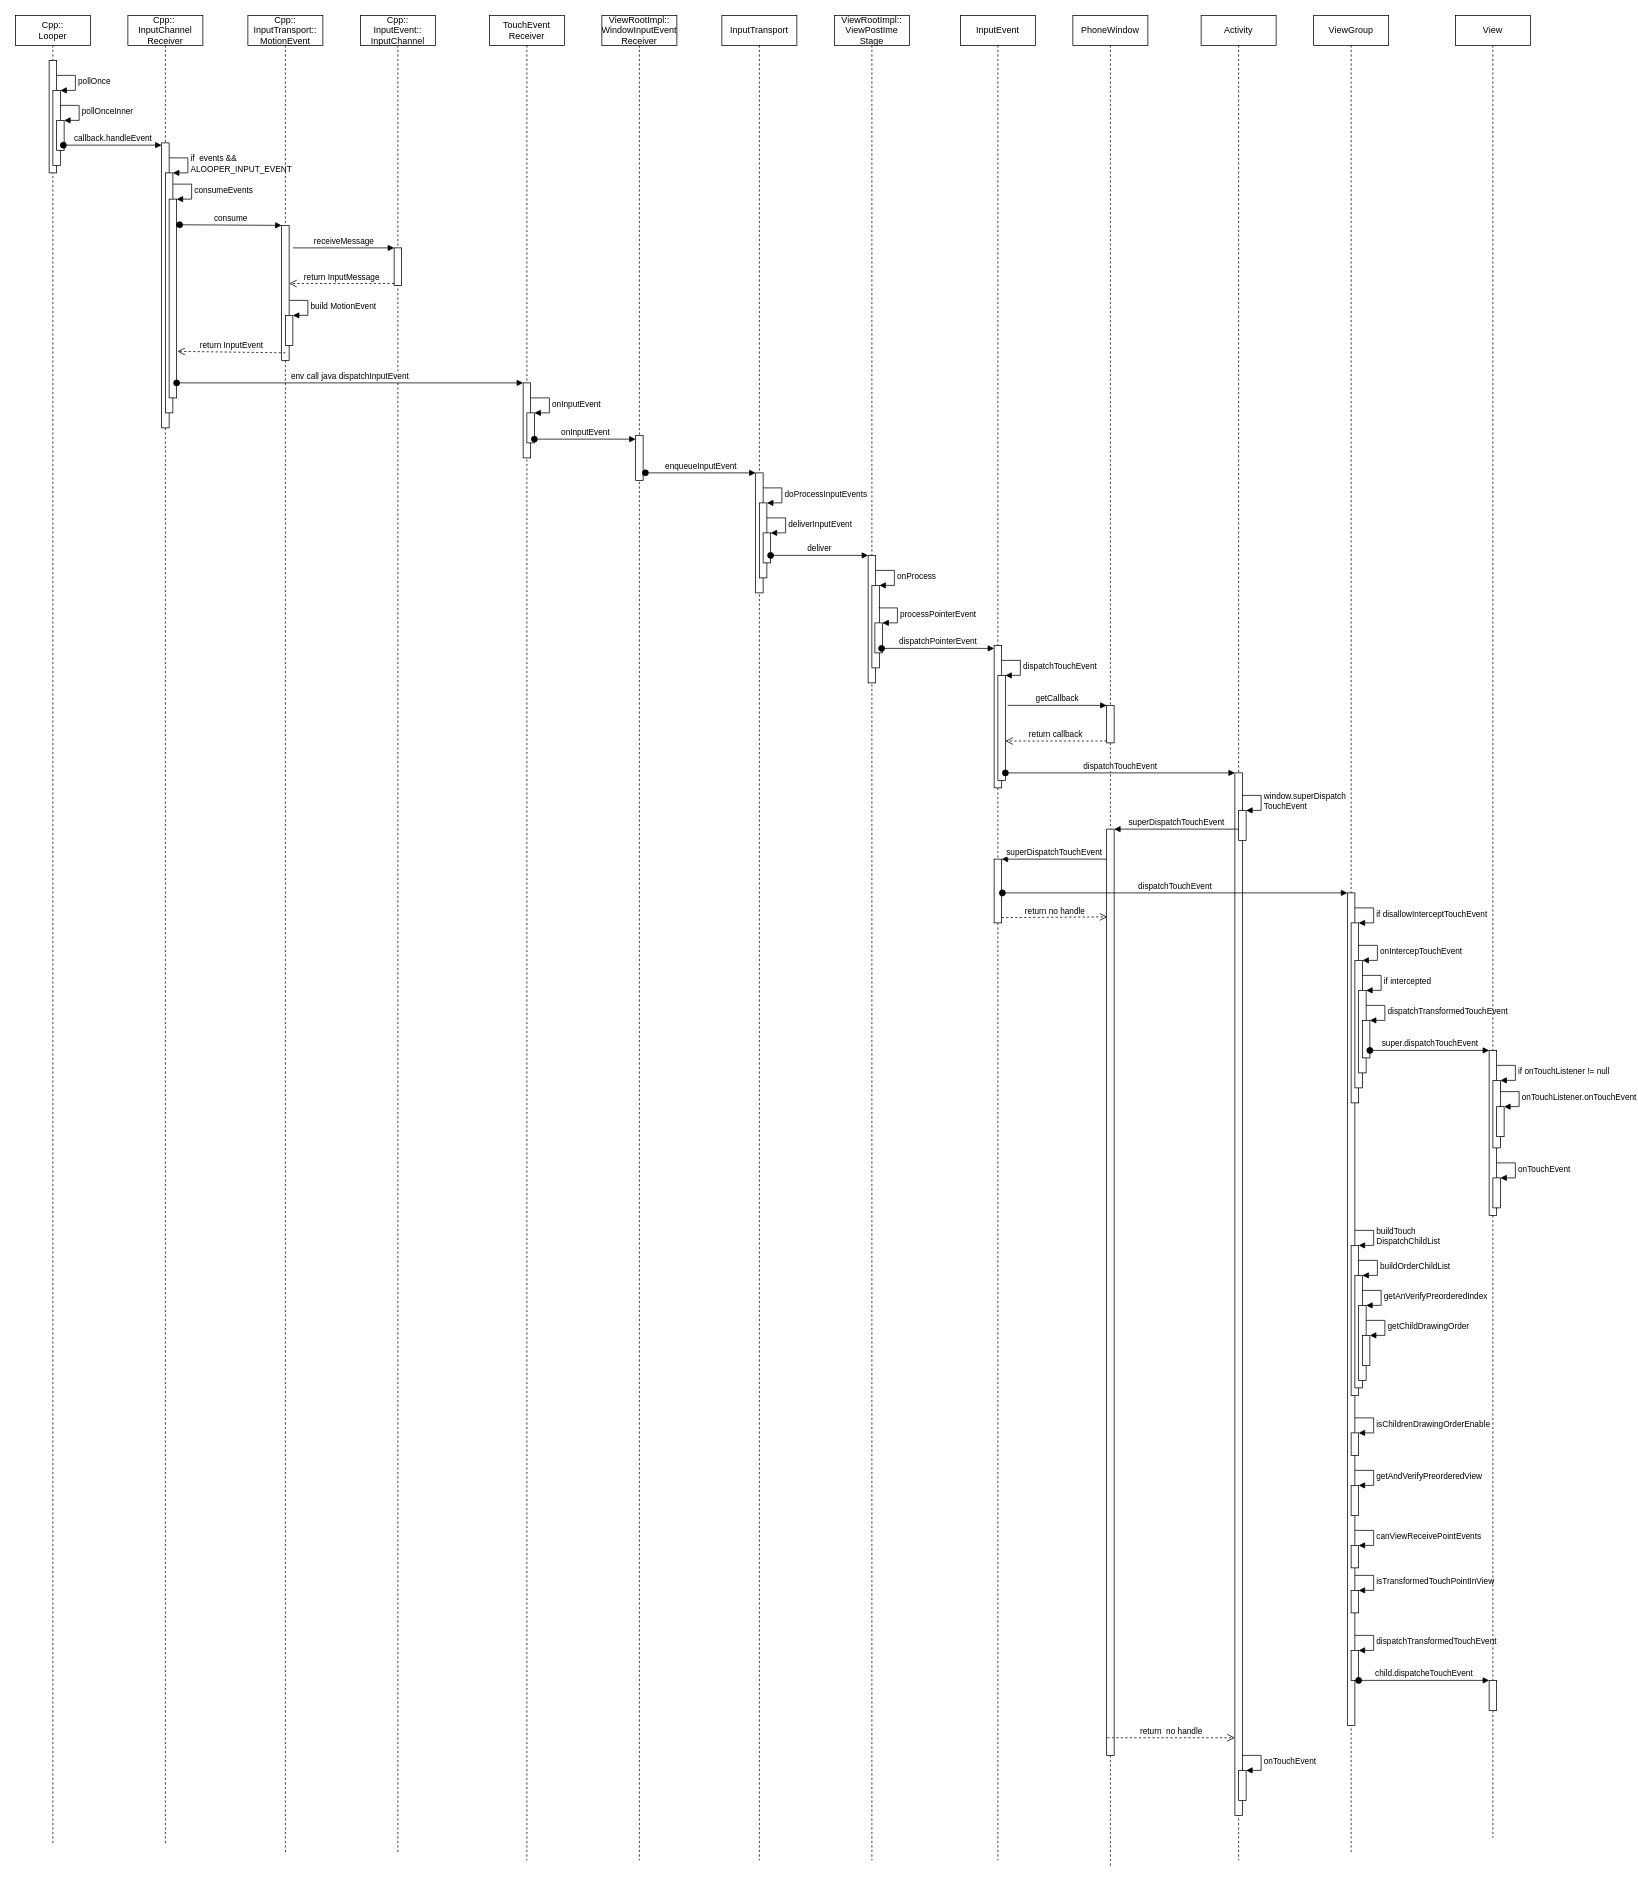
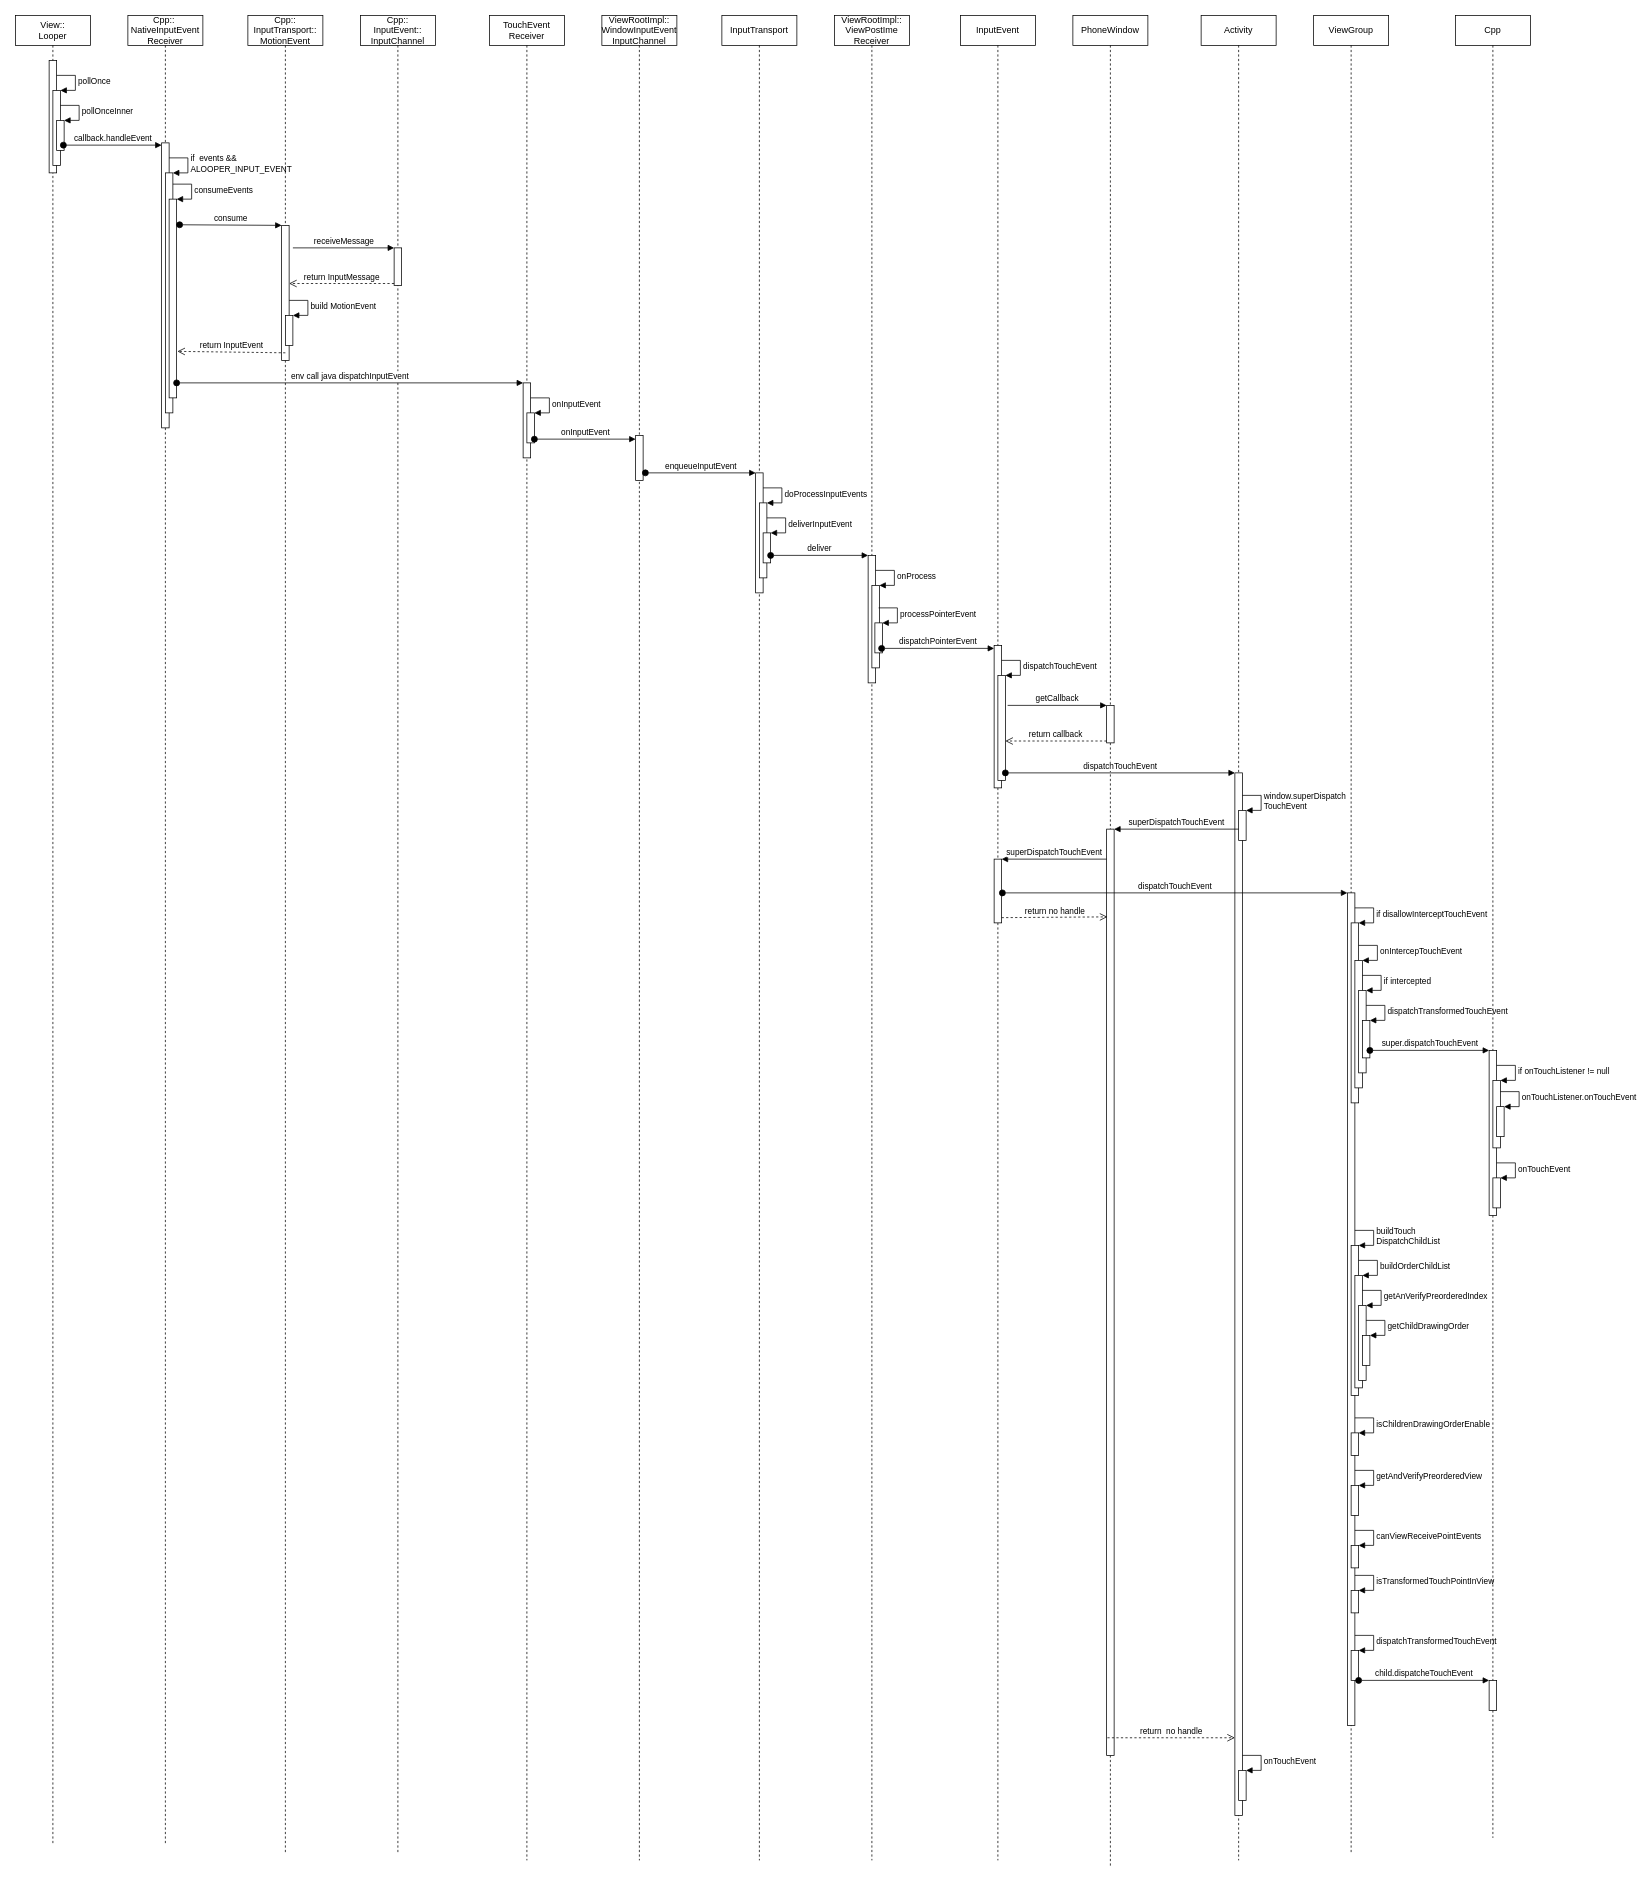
node "Cpp:: Looper": label "Cpp:: Looper" -> "View:: Looper"
node "Cpp:: InputChannel Receiver": label "Cpp:: InputChannel Receiver" -> "Cpp:: NativeInputEvent Receiver"
node "ViewRootImpl:: WindowInputEvent Receiver": label "ViewRootImpl:: WindowInputEvent Receiver" -> "ViewRootImpl:: WindowInputEvent InputChannel"
node "ViewRootImpl:: ViewPostIme Stage": label "ViewRootImpl:: ViewPostIme Stage" -> "ViewRootImpl:: ViewPostIme Receiver"
node "View": label "View" -> "Cpp"
